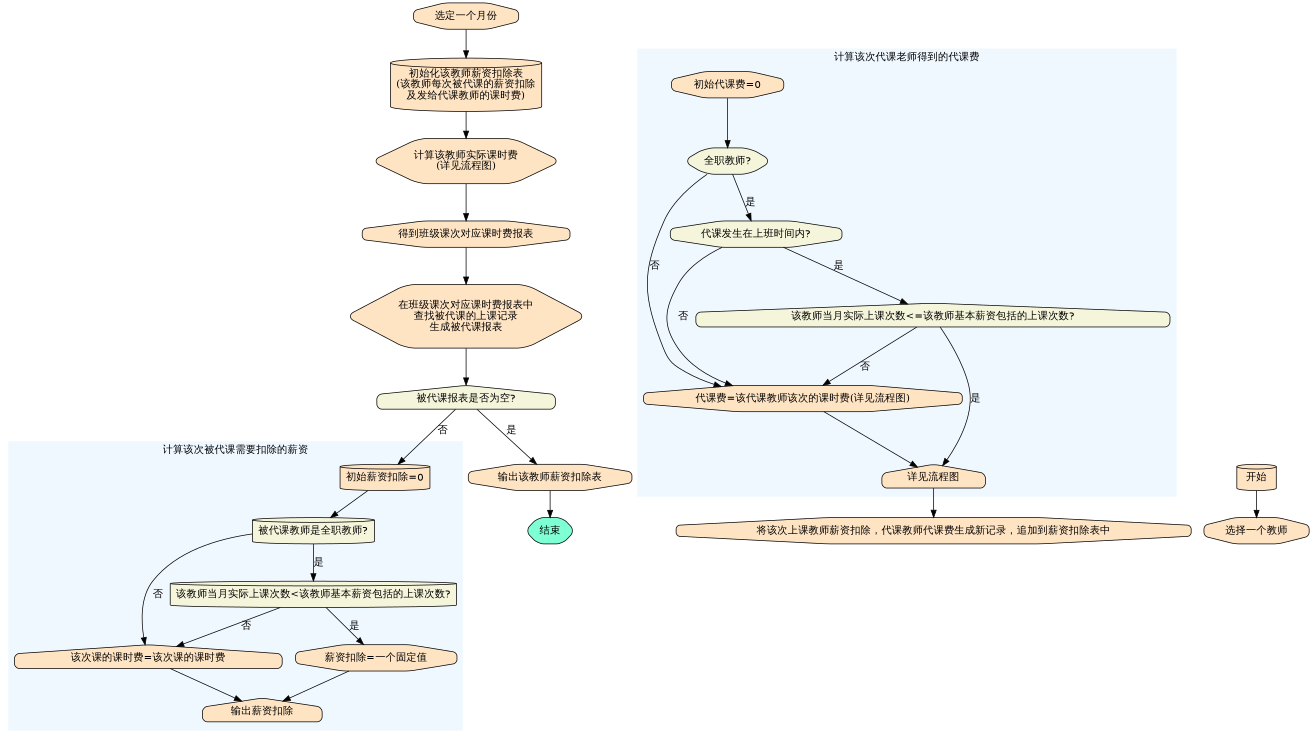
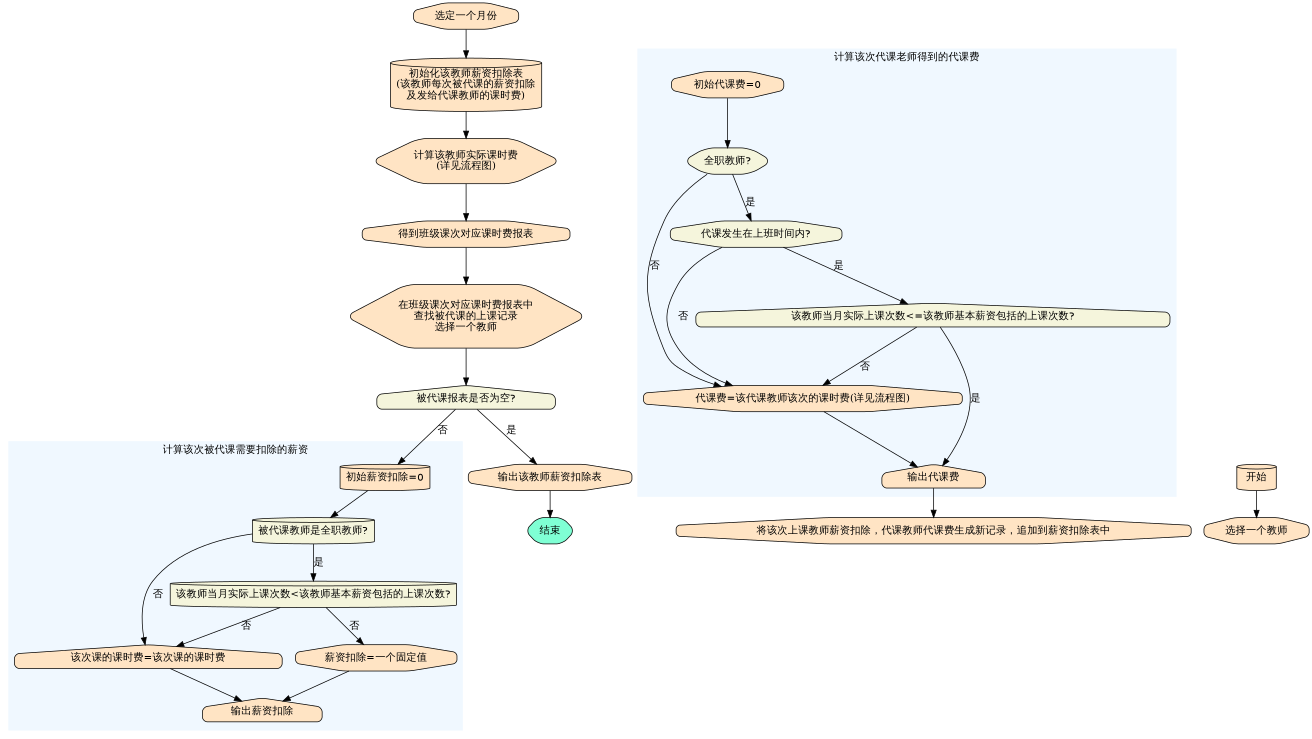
node "在班级课次对应课时费报表中 查找被代课的上课记录 生成被代课报表": label "在班级课次对应课时费报表中 查找被代课的上课记录 生成被代课报表" -> "在班级课次对应课时费报表中 查找被代课的上课记录 选择一个教师"
node "详见流程图": label "详见流程图" -> "输出代课费"
edge "该教师当月实际上课次数<该教师基本薪资包括的上课次数?" -> "薪资扣除=一个固定值": label "是" -> "否"
